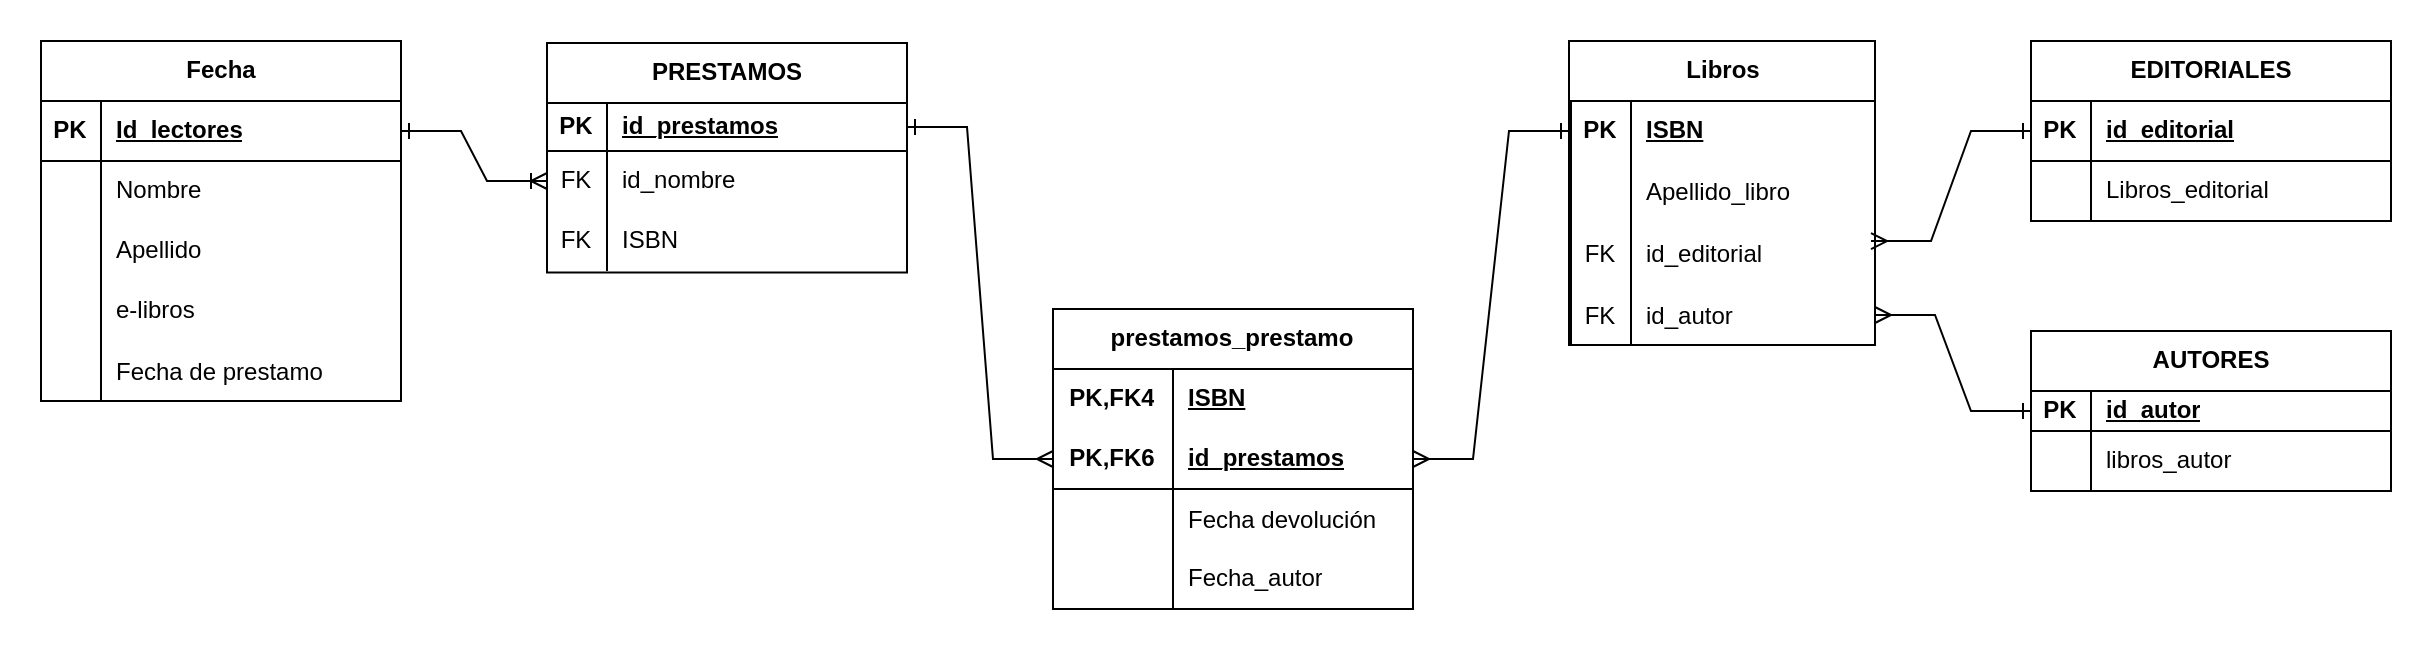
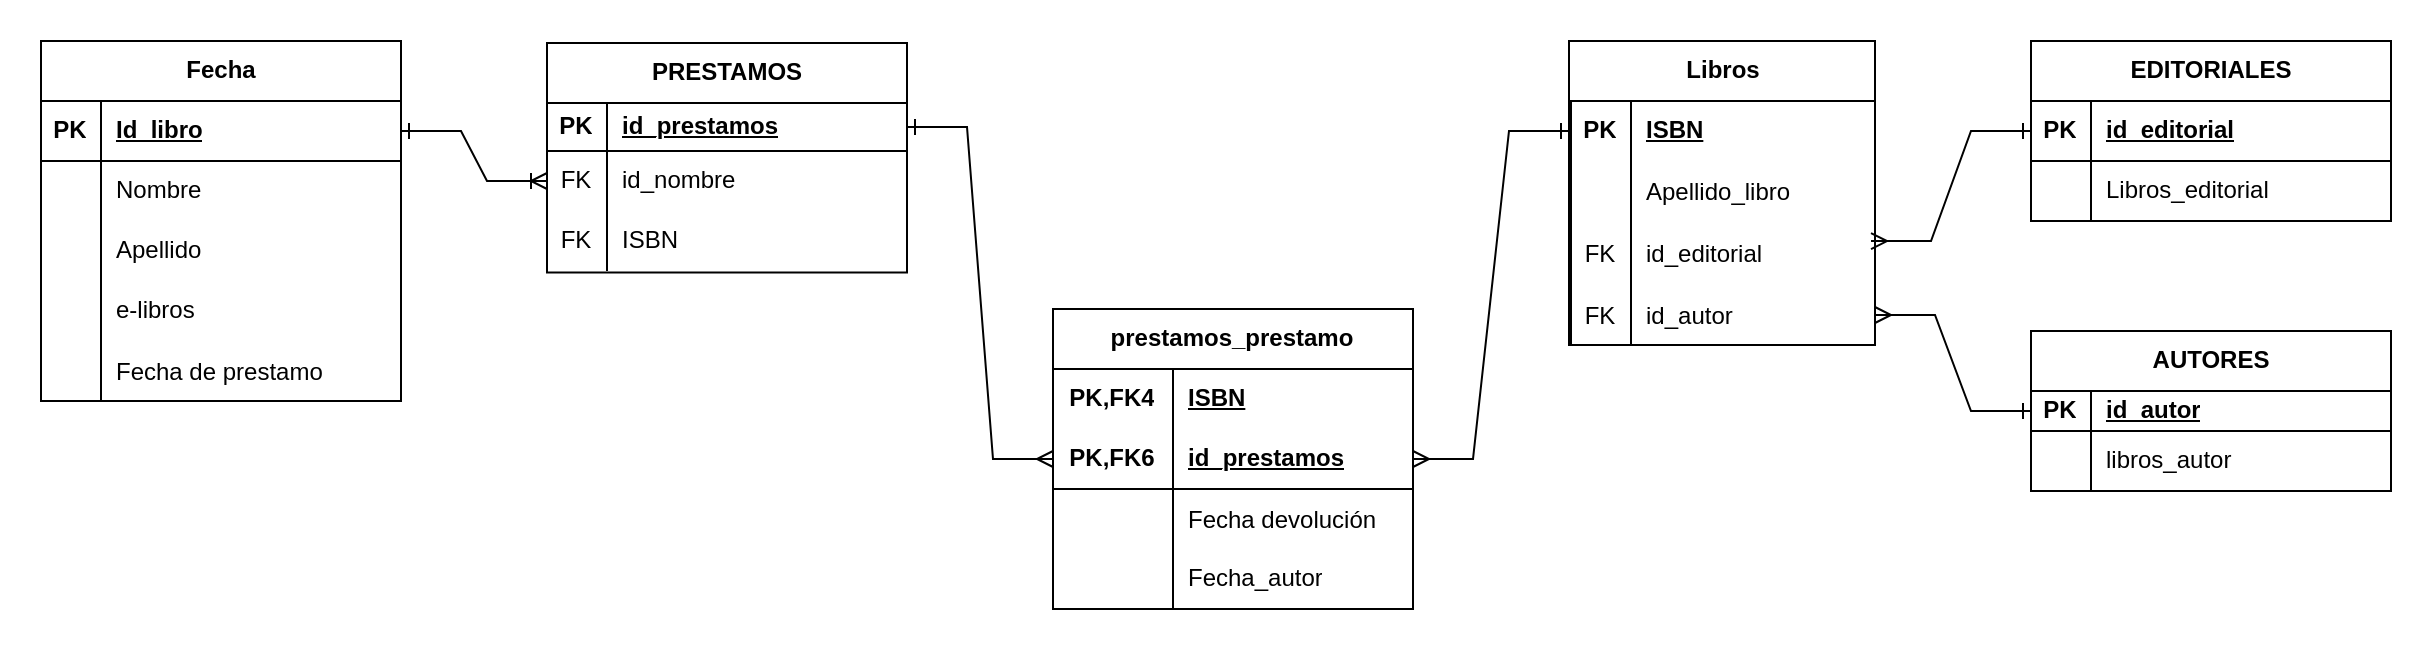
node "Id_lectores": label "Id_lectores" -> "Id_libro"
